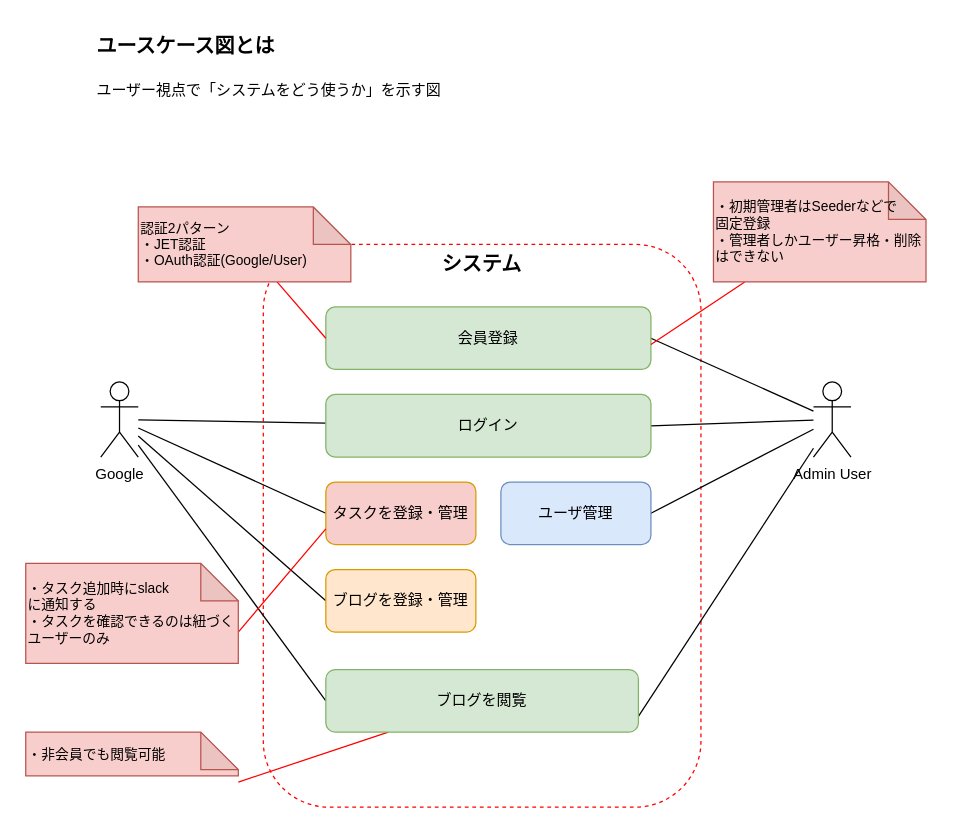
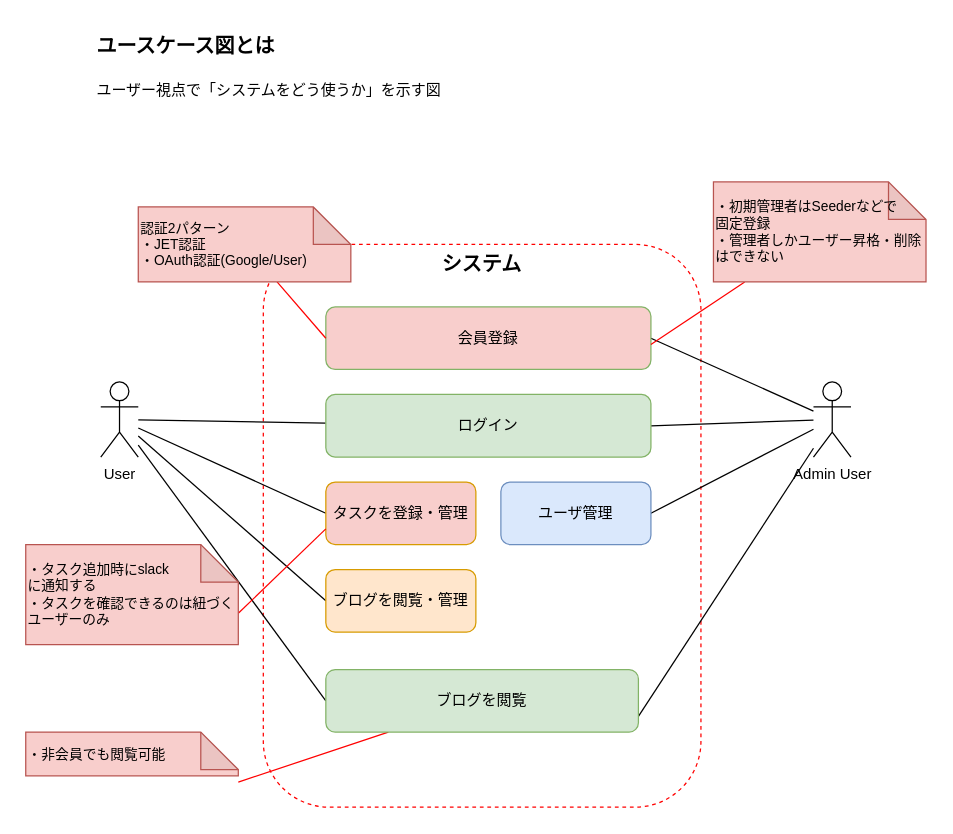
node "会員登録": fillcolor #d5e8d4 -> #f8cecc
node "Google": label "Google" -> "User"
node "ブログを登録・管理": label "ブログを登録・管理" -> "ブログを閲覧・管理"
node "・タスク追加時にslack に通知する ・タスクを確認できるのは紐づくユーザーのみ": moved (132, 613) -> (132, 594)
